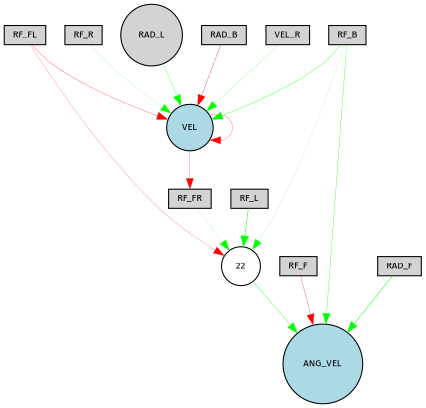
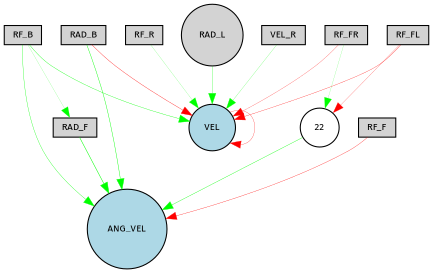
edge "RAD_B" -> "ANG_VEL": added
edge "RF_B" -> "22": now "RF_B" -> "RAD_F"
edge "VEL" -> "RF_FR": reversed
node "RF_L": removed
